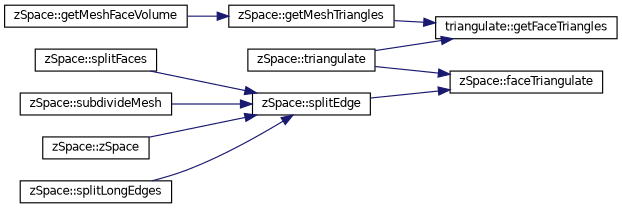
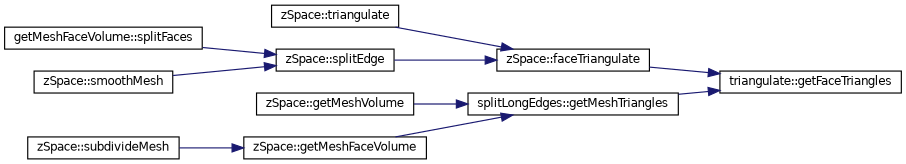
node "zSpace::getMeshTriangles": label "zSpace::getMeshTriangles" -> "splitLongEdges::getMeshTriangles"
edge "zSpace::triangulate" -> "triangulate::getFaceTriangles": now "zSpace::faceTriangulate" -> "triangulate::getFaceTriangles"
node "zSpace::splitFaces": label "zSpace::splitFaces" -> "getMeshFaceVolume::splitFaces"
edge "zSpace::subdivideMesh" -> "zSpace::splitEdge": now "zSpace::subdivideMesh" -> "zSpace::getMeshFaceVolume"
node "zSpace::getMeshVolume": added
node "zSpace::zSpace": label "zSpace::zSpace" -> "zSpace::smoothMesh"
node "zSpace::splitLongEdges": removed
